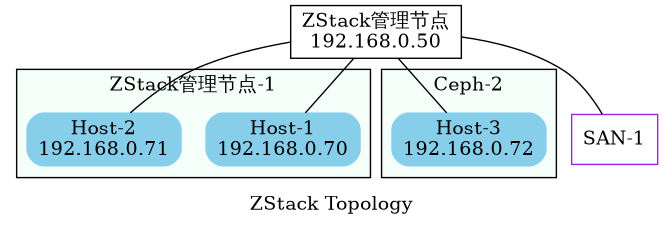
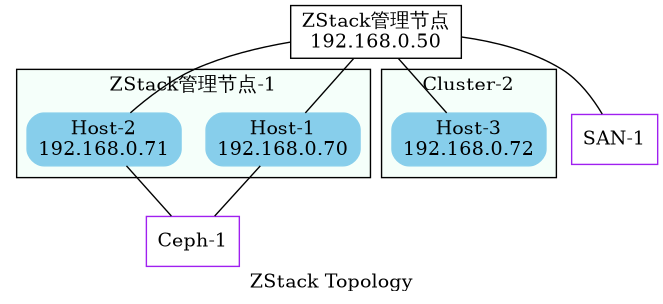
cluster "Ceph-2": label "Ceph-2" -> "Cluster-2"
node "Ceph-1": added
